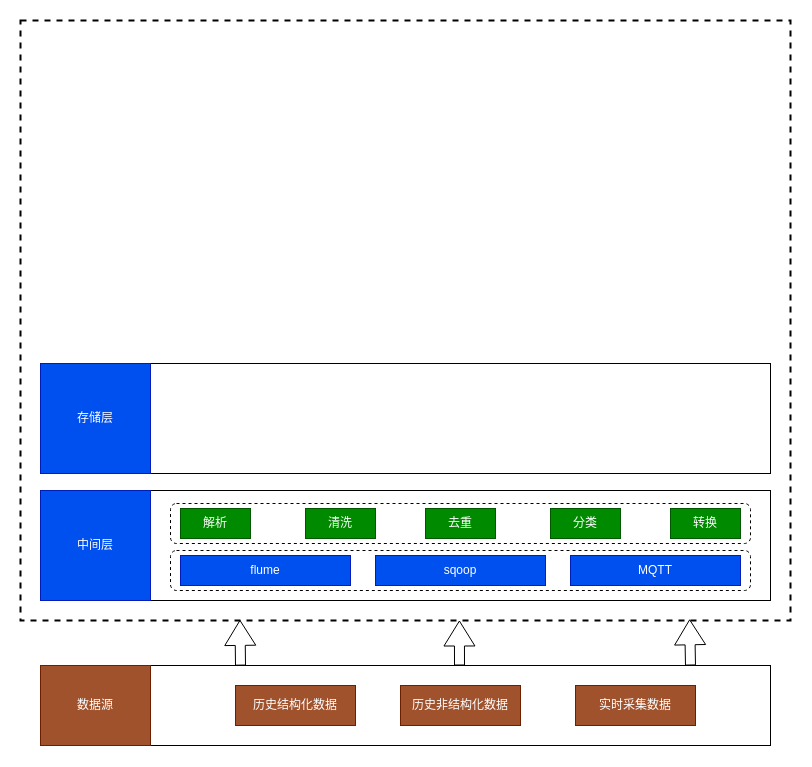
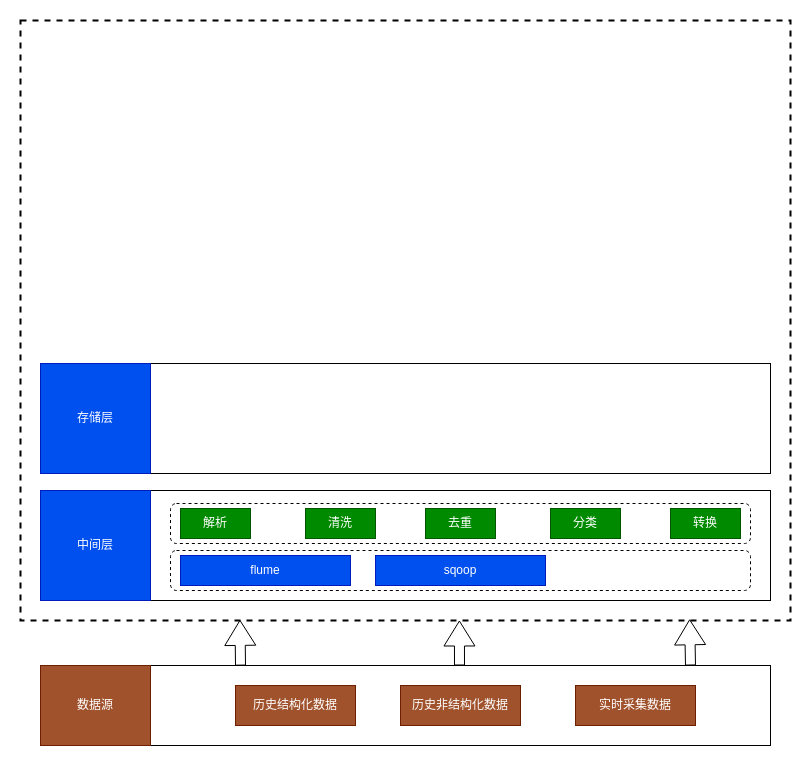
node "MQTT": removed
